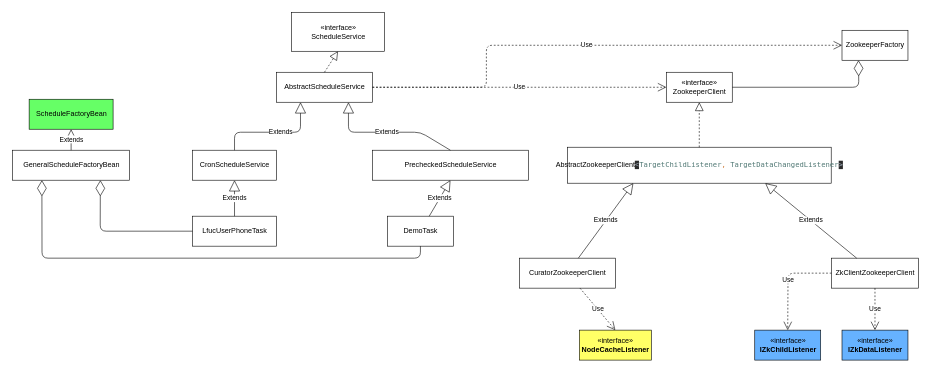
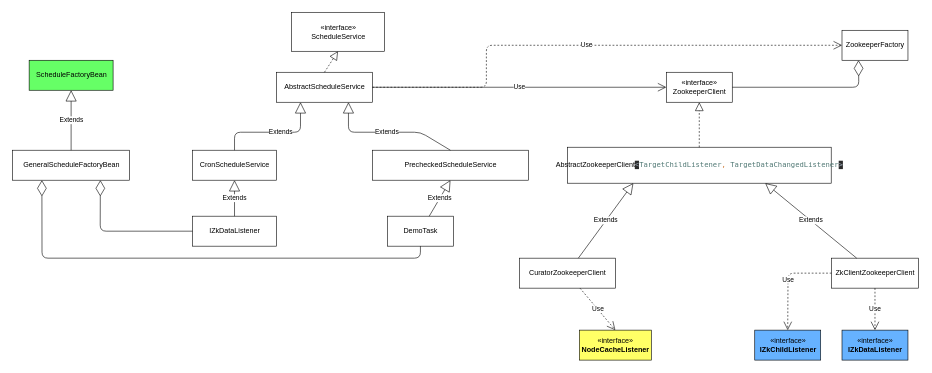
edge "AbstractScheduleService" -> "«interface» ZookeeperClient": style dashed -> solid
node "ScheduleFactoryBean": moved (71, 114) -> (71, 75)
node "LfucUserPhoneTask": label "LfucUserPhoneTask" -> "IZkDataListener"
